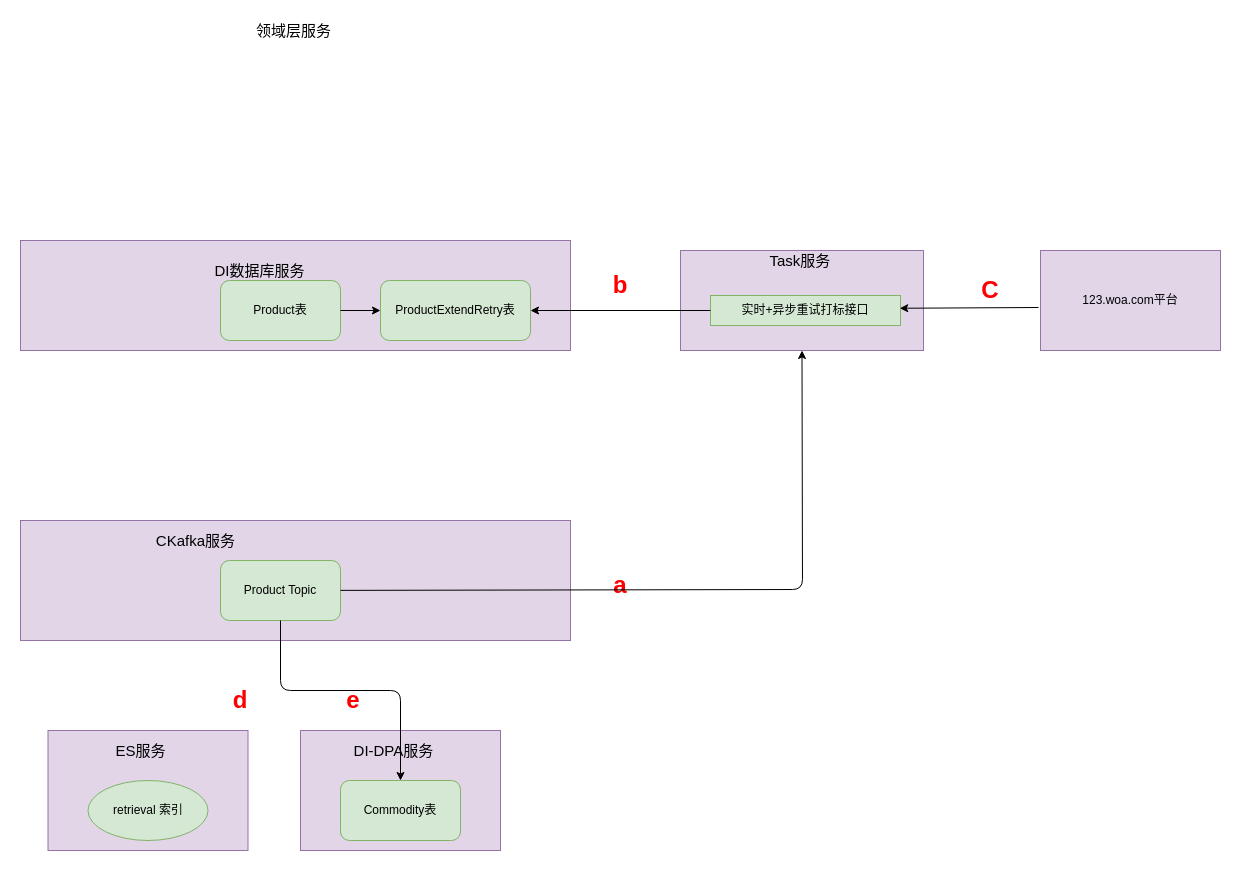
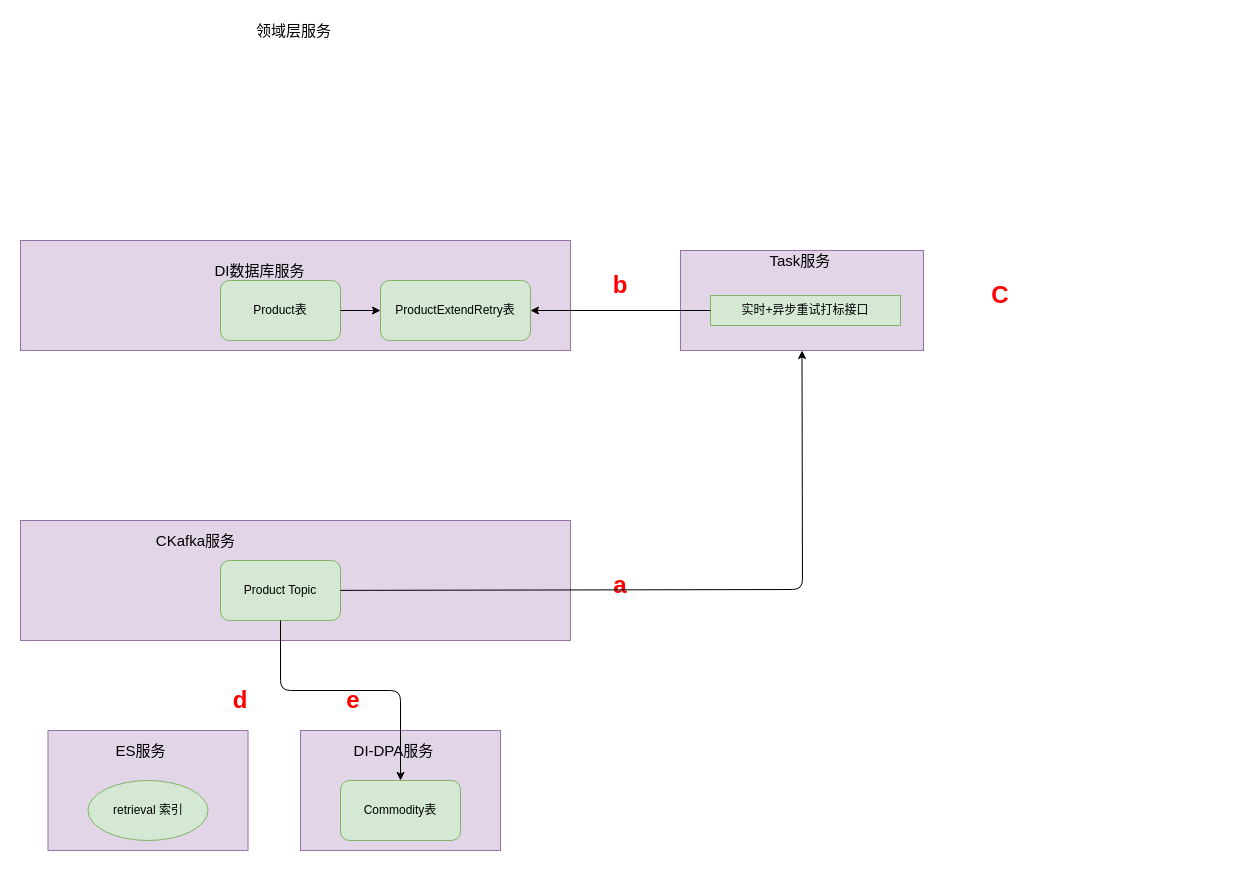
node "C": moved (991, 291) -> (1001, 296)
node "123.woa.com平台": removed
edge "123.woa.com平台" -> "实时+异步重试打标接口": removed
